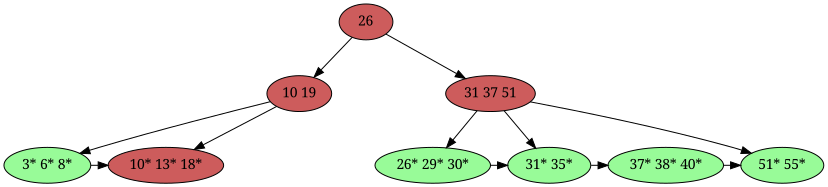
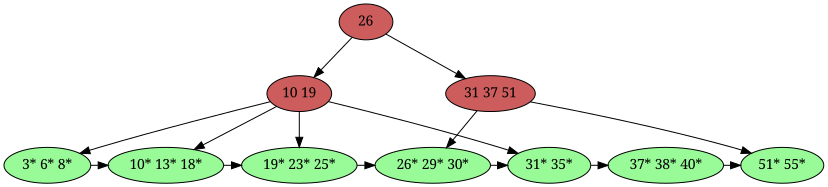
edge "31 37 51" -> "31* 35*": now "10 19" -> "31* 35*"
node "10* 13* 18*": fillcolor IndianRed -> PaleGreen
node "19* 23* 25*": added
